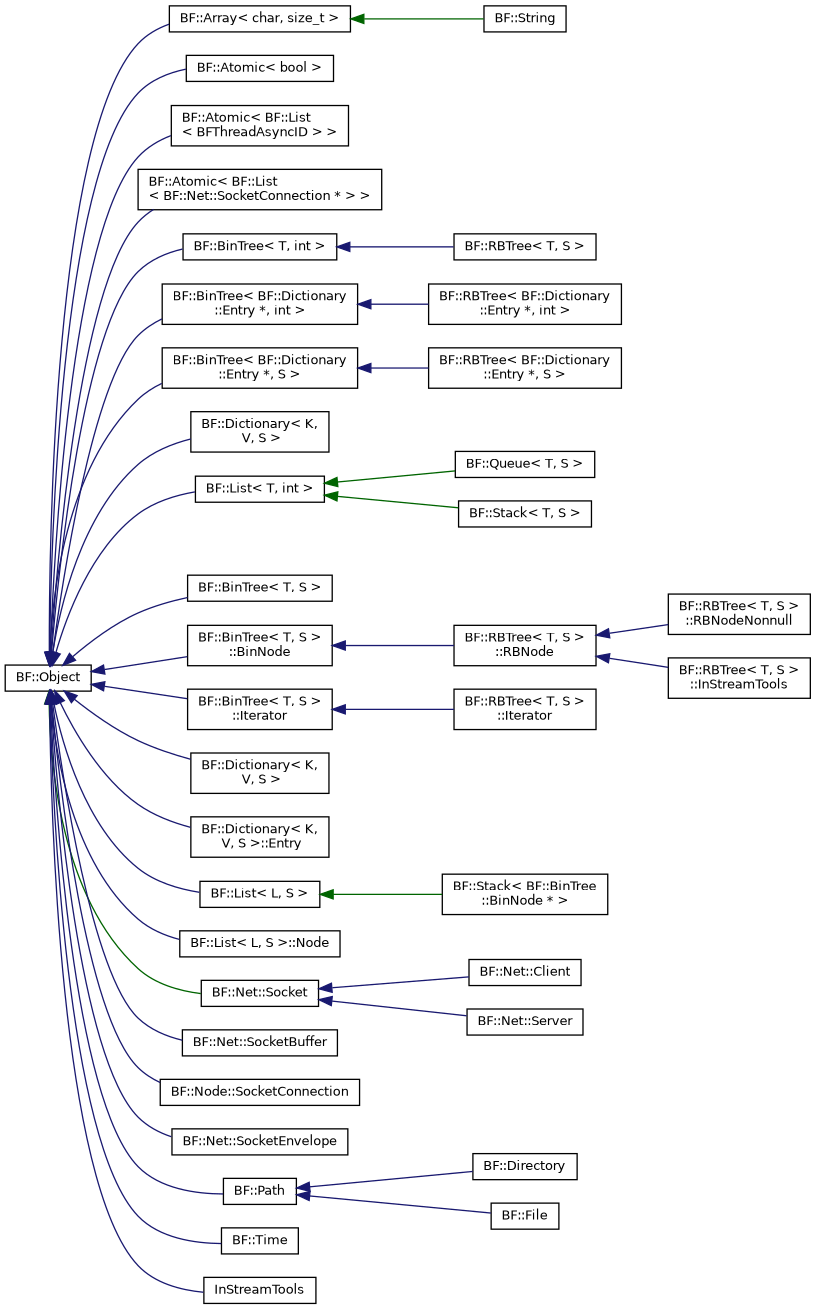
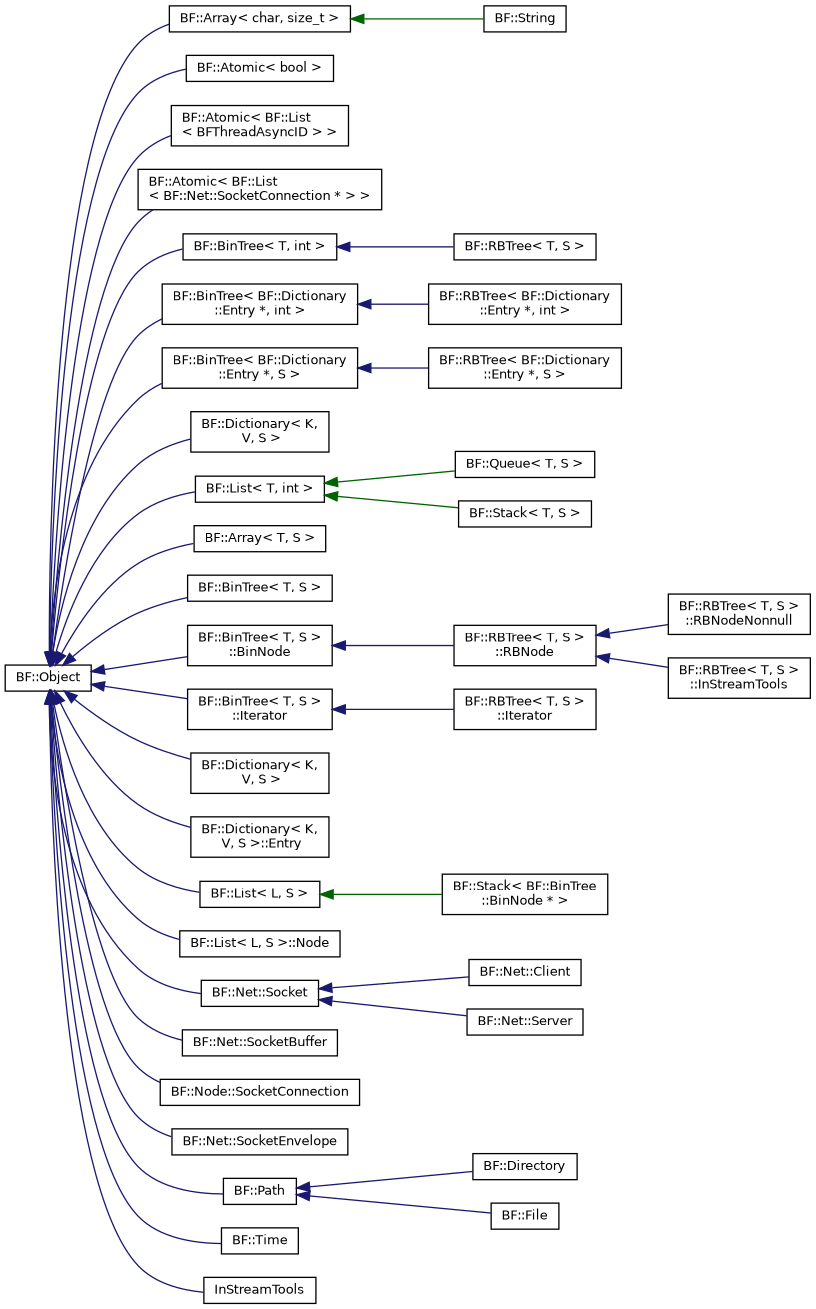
node "BF::Array< T, S >": added
edge "BF::Net::Socket" -> "BF::Object": color darkgreen -> midnightblue
